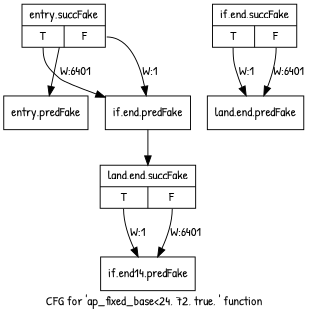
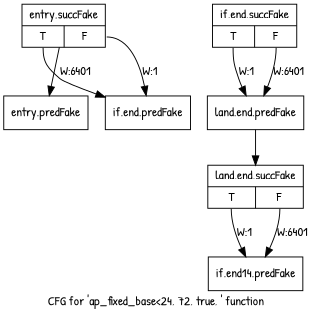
edge "if.end.predFake" -> "land.end.succFake": now "land.end.predFake" -> "land.end.succFake"
